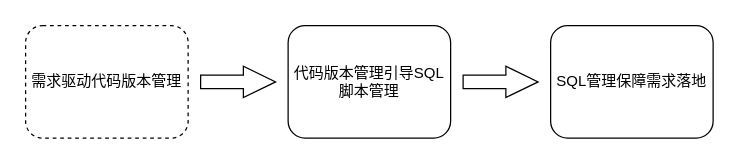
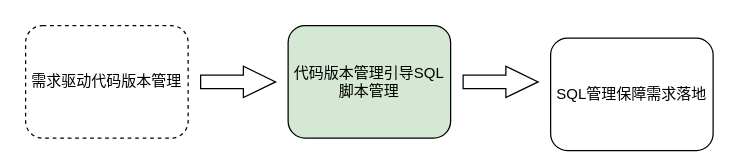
node "代码版本管理引导SQL脚本管理": fillcolor #ffffff -> #d5e8d4
node "SQL管理保障需求落地": moved (632, 82) -> (632, 94)
